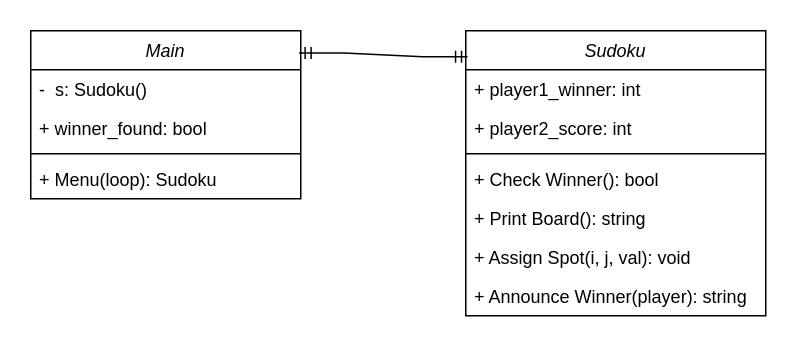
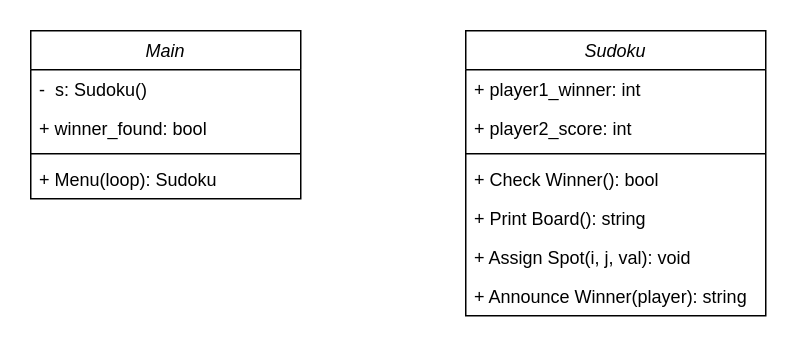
edge "Main" -- "Sudoku": removed
